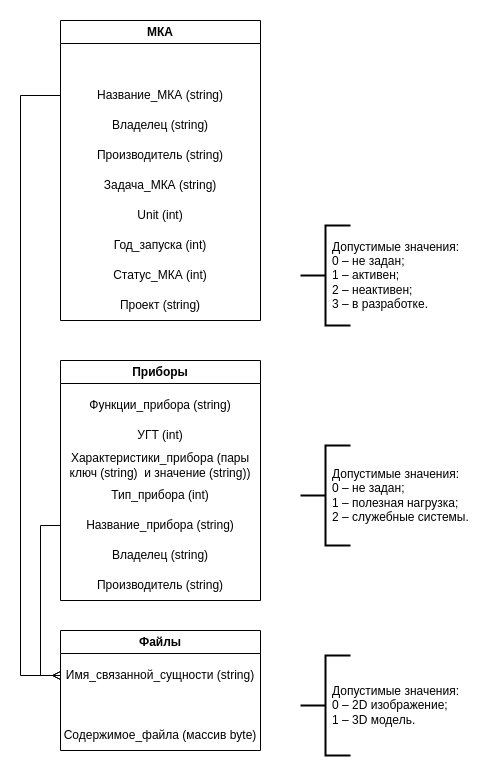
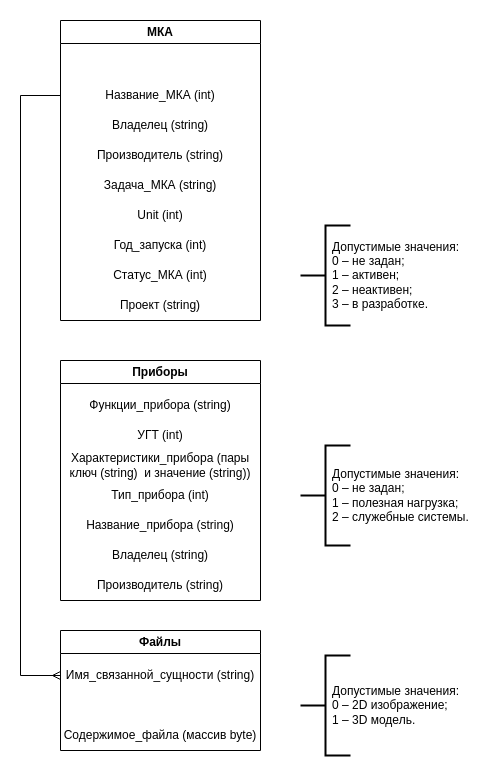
node "Название_МКА (string)": label "Название_МКА (string)" -> "Название_МКА (int)"
edge "Название_прибора (string)" -> "Имя_связанной_сущности (string)": removed
